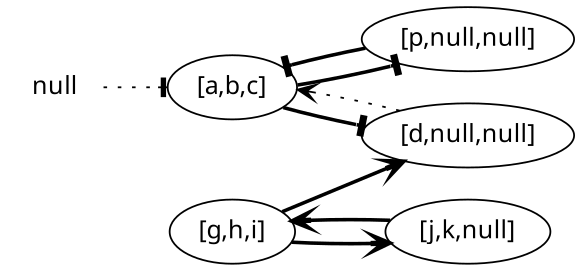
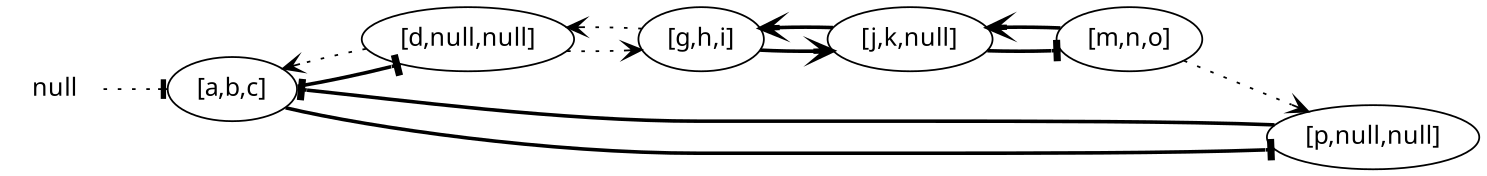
node "[m,n,o]": added
edge "[d,null,null]" -> "[g,h,i]": added
edge "[g,h,i]" -> "[d,null,null]": style bold -> dotted
